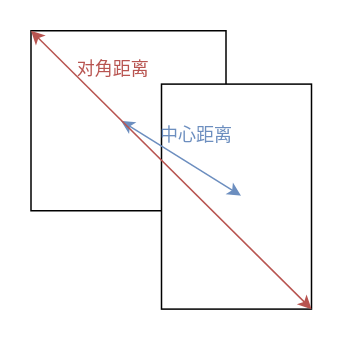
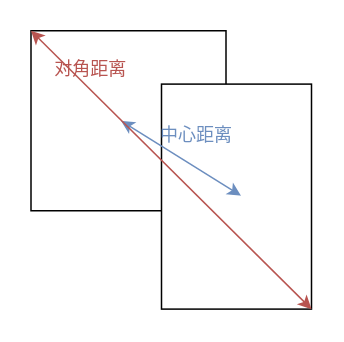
node "对角距离": moved (113, 69) -> (91, 69)
